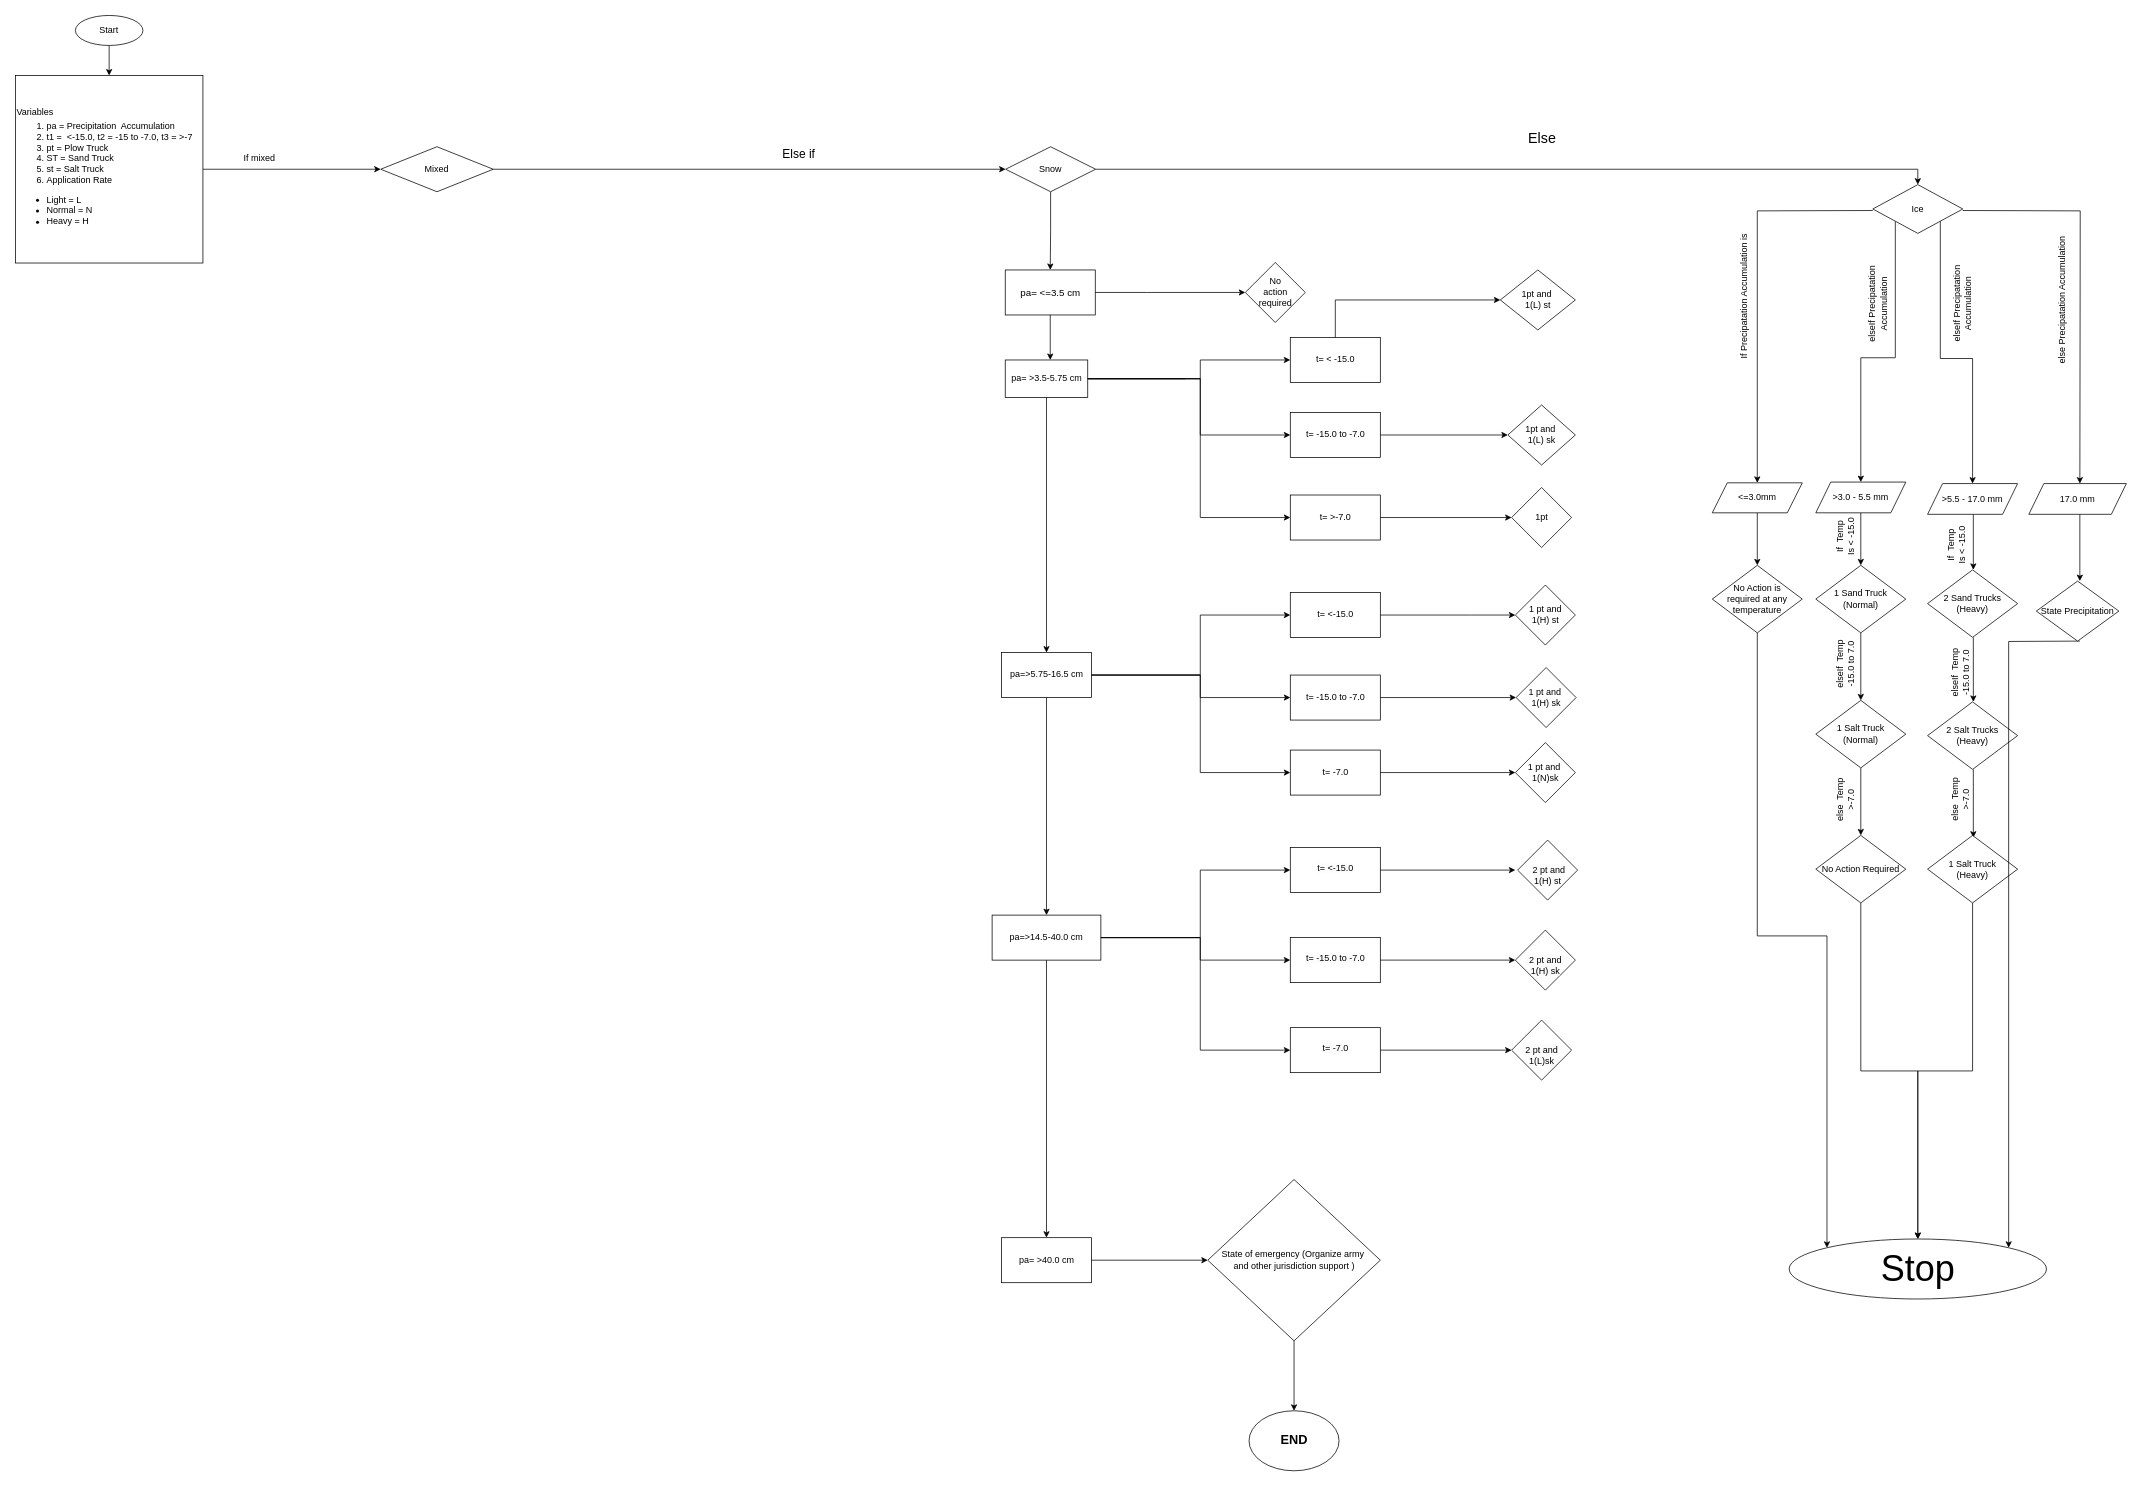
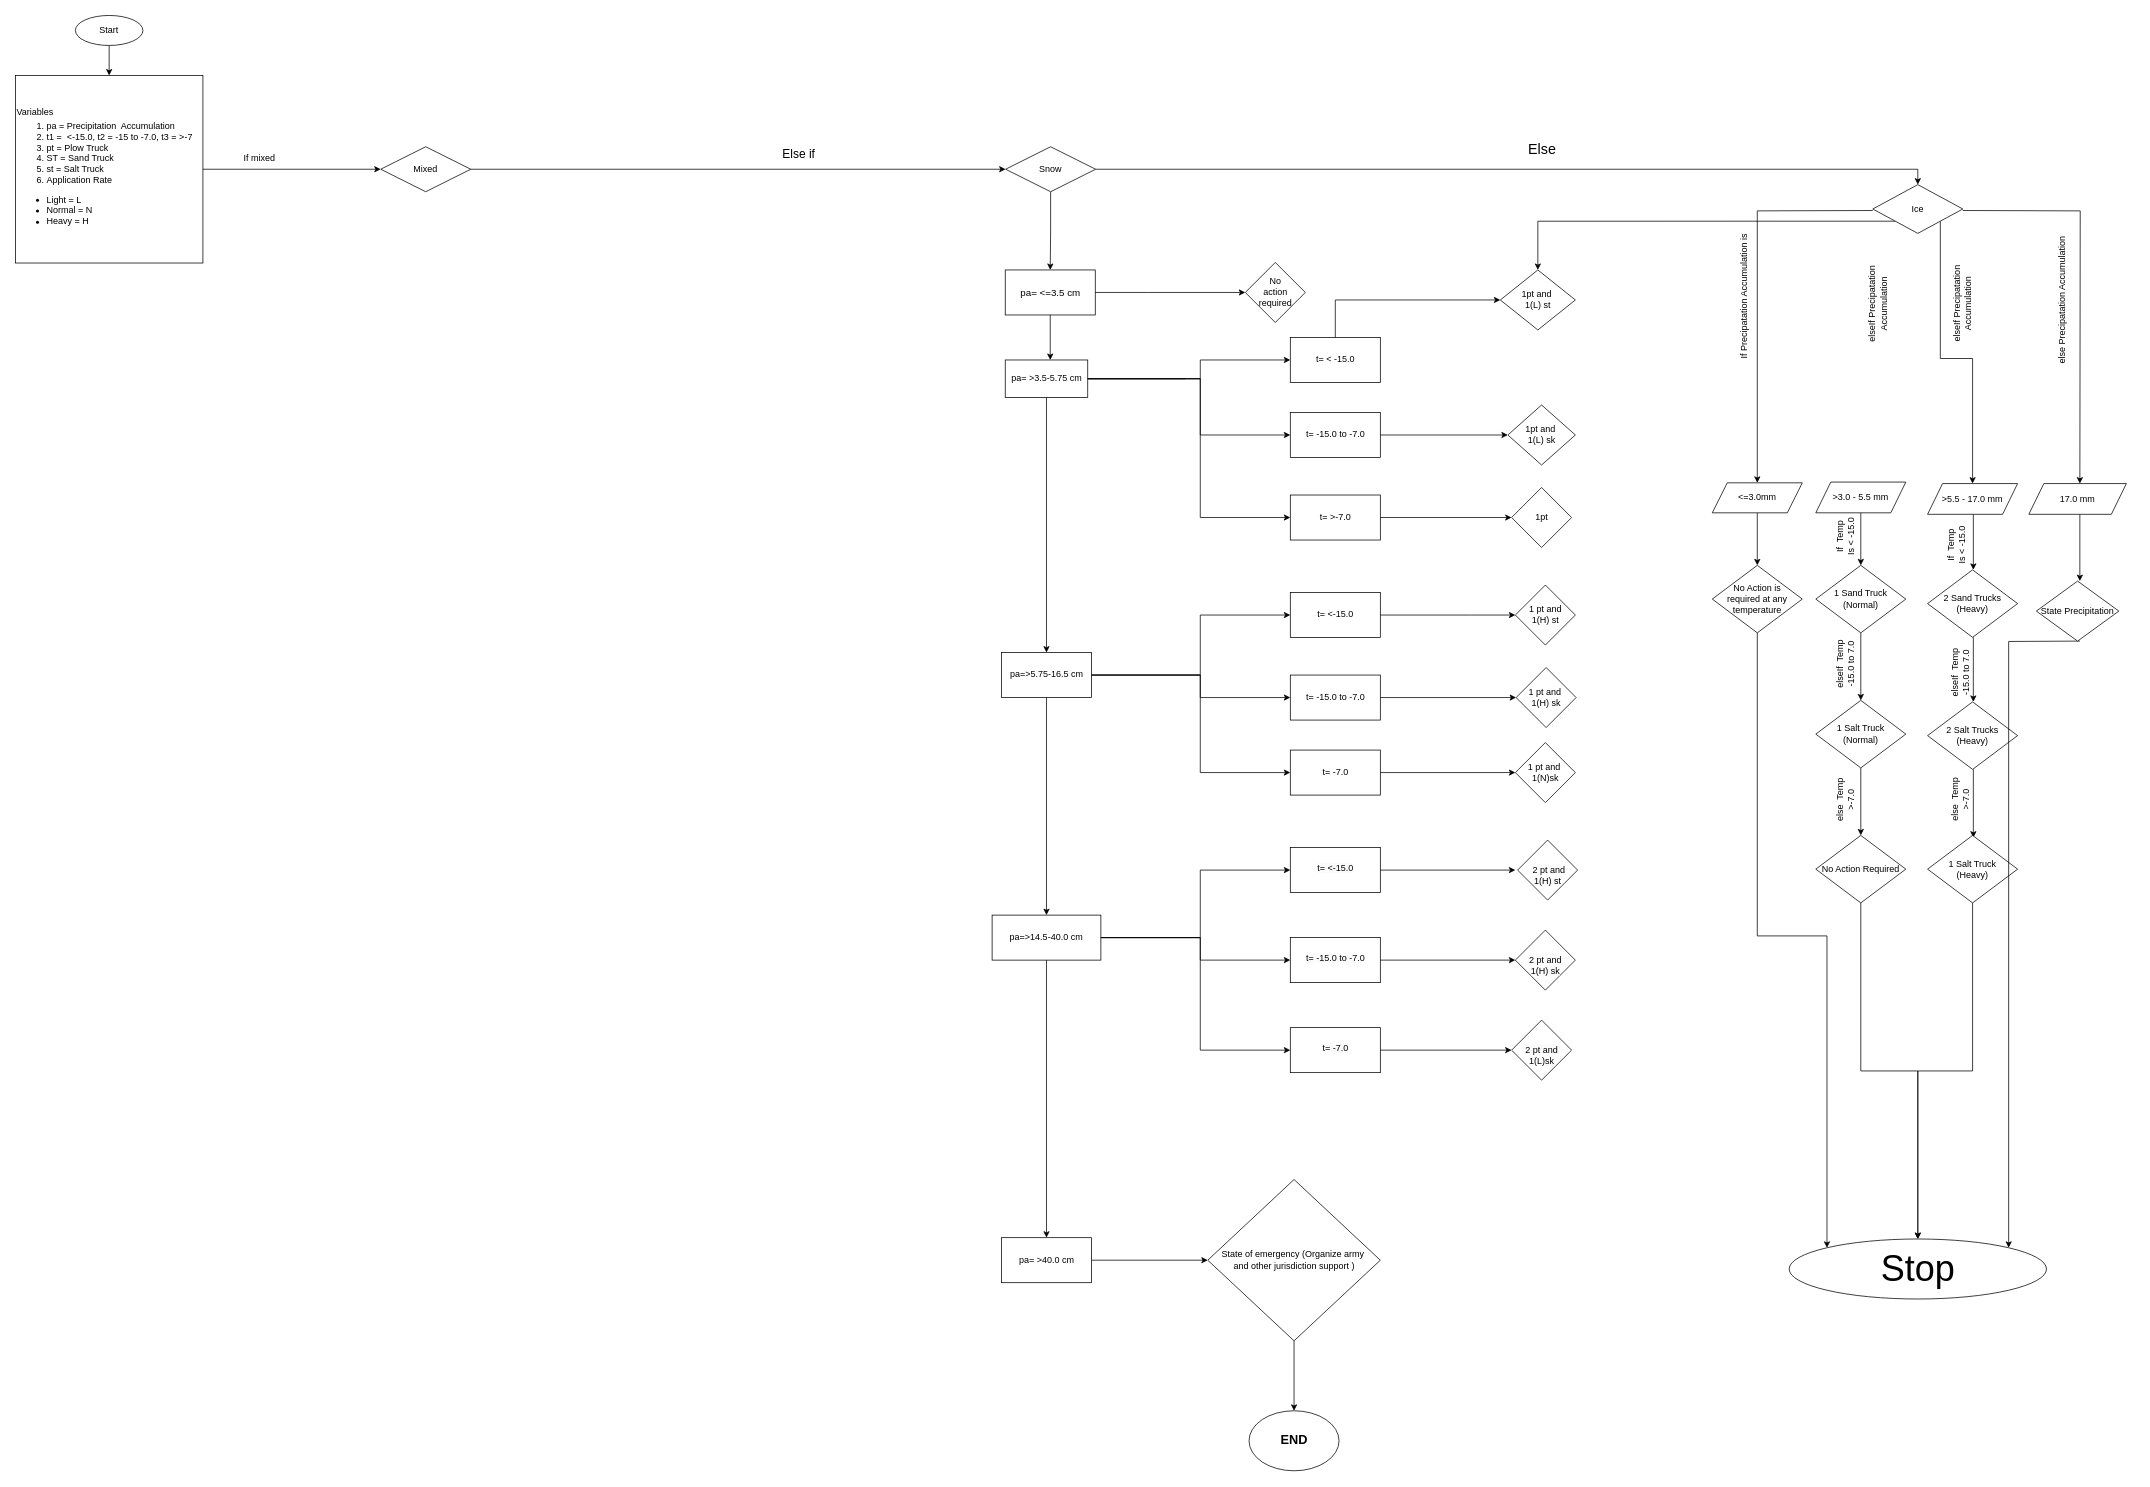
node "Else": moved (1541, 138) -> (1541, 149)
node "Mixed": size 113x45 -> 90x45
edge "Ice" -> ">3.0 - 5.5 mm": now "Ice" -> "1pt and 1(L) st"
